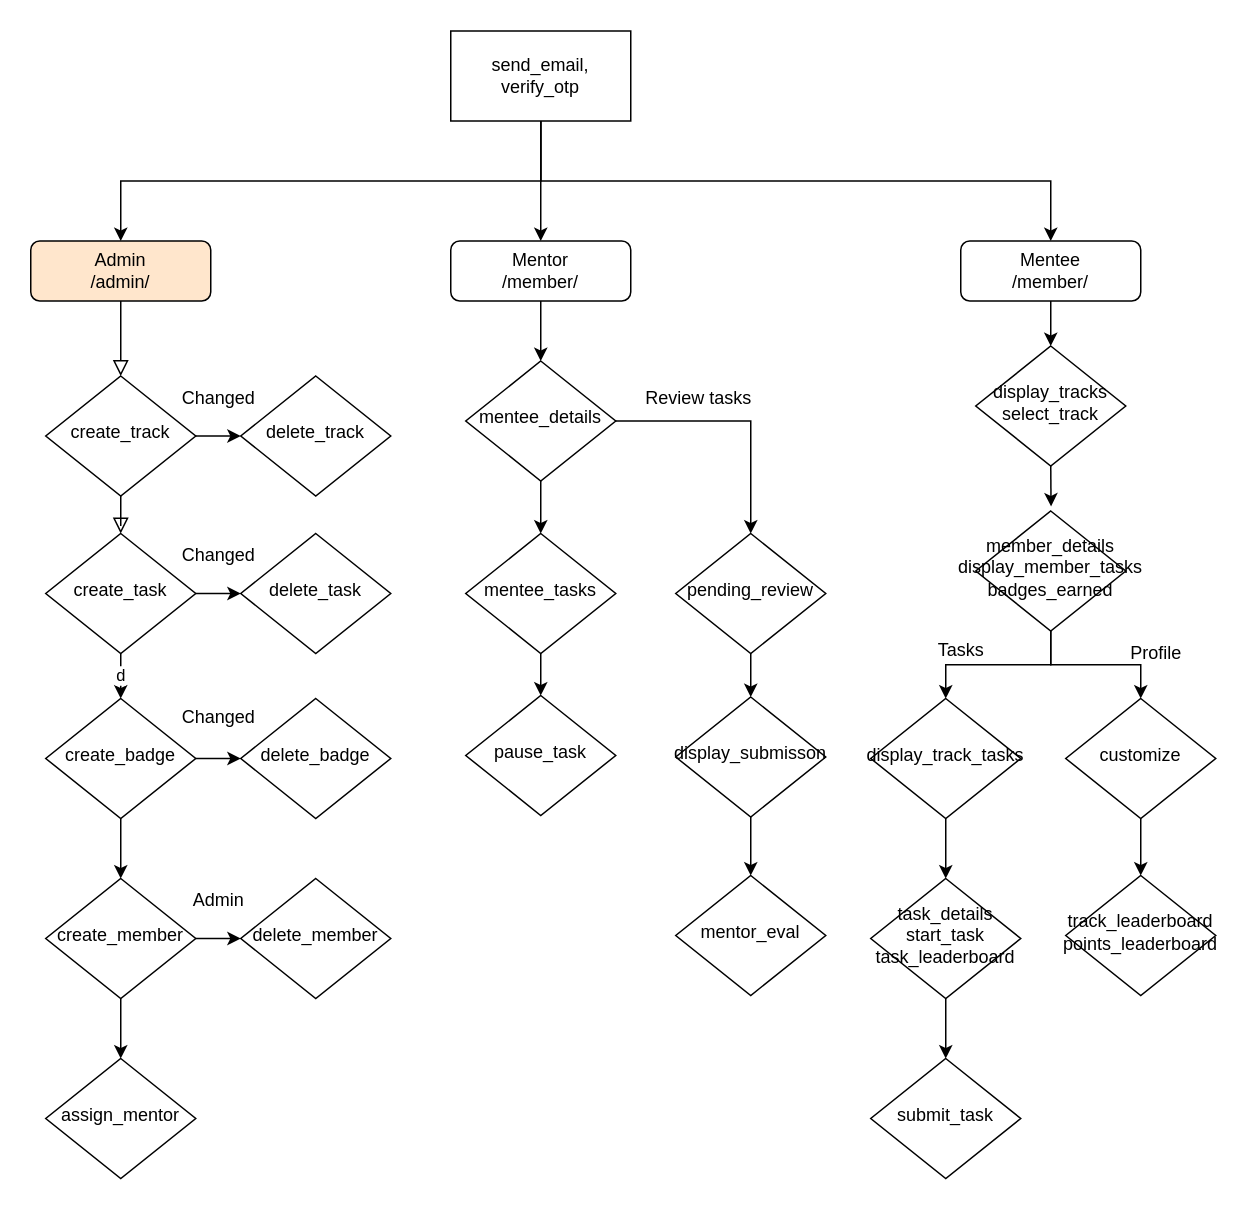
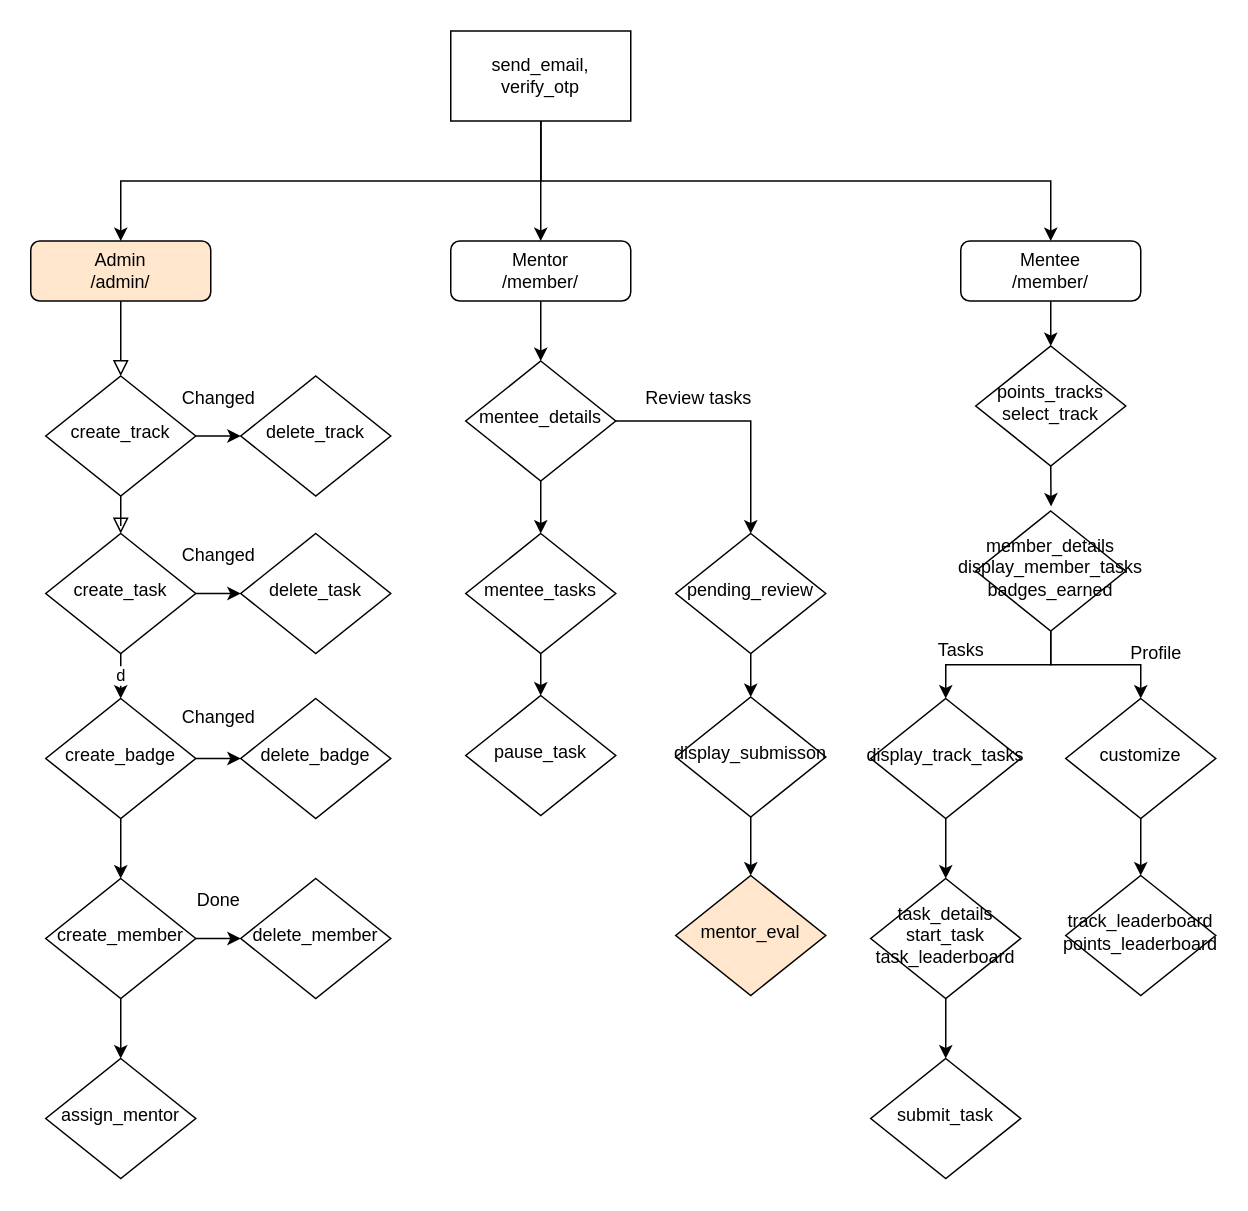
node "display_tracks select_track": label "display_tracks select_track" -> "points_tracks select_track"
node "Admin": label "Admin" -> "Done"
node "mentor_eval": fillcolor #ffffff -> #ffe6cc
